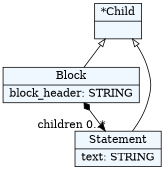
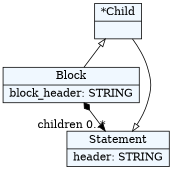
edge "Statement" -> "*Child": reversed
node "Statement": text "text: STRING" -> "header: STRING"
